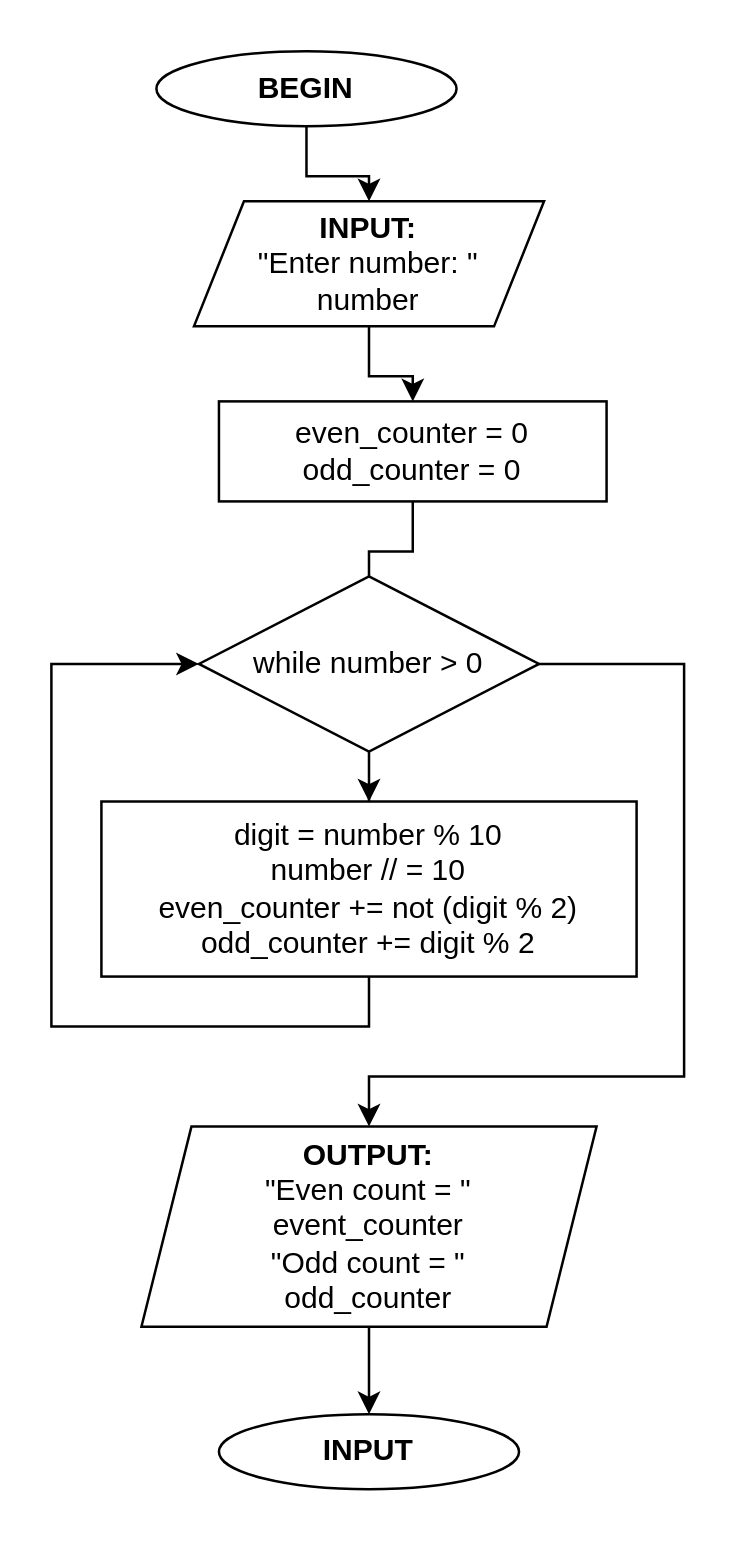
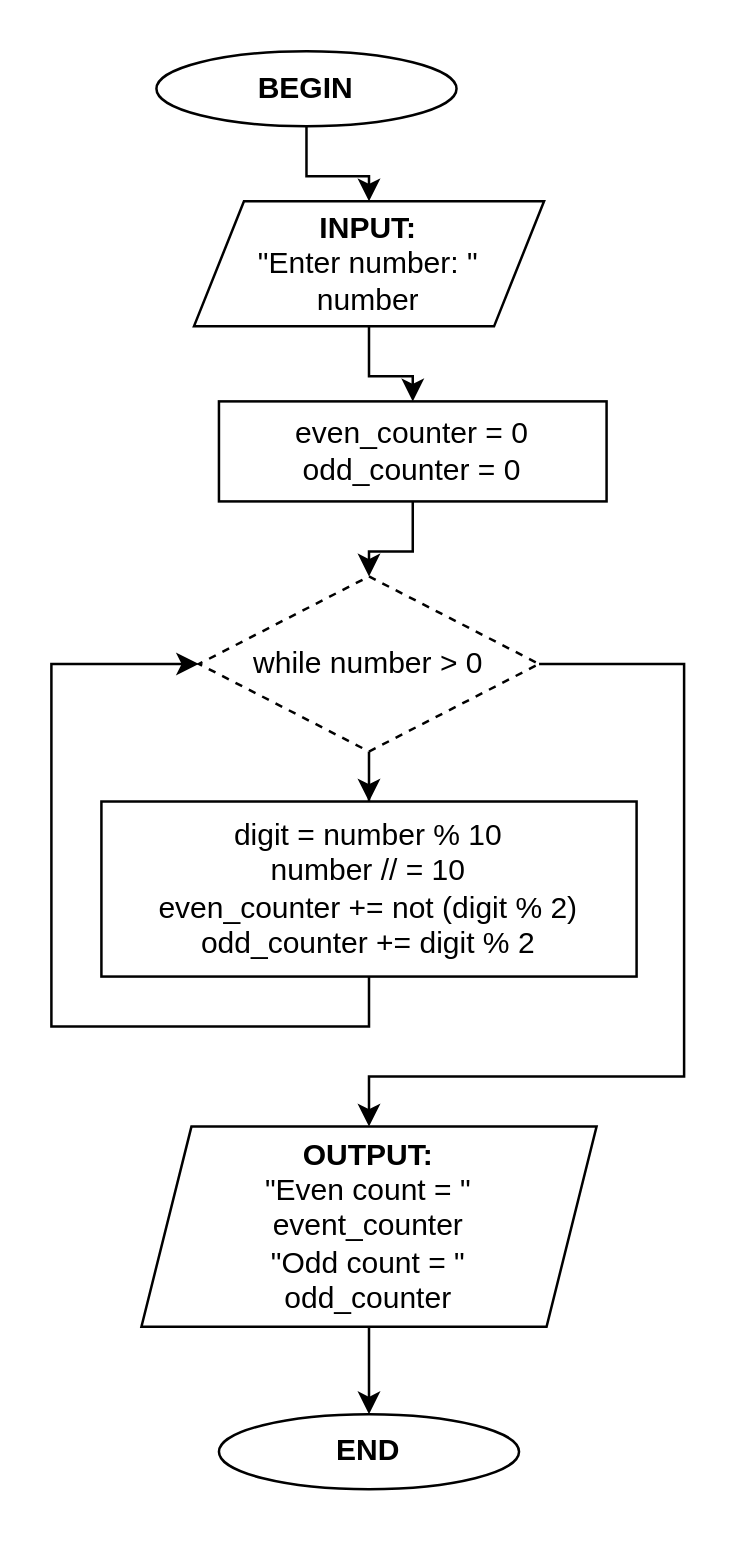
edge "even_counter = 0 odd_counter = 0" -- "while number > 0": arrowhead none -> classic
node "while number > 0": style solid -> dashed
node "INPUT": label "INPUT" -> "END"
